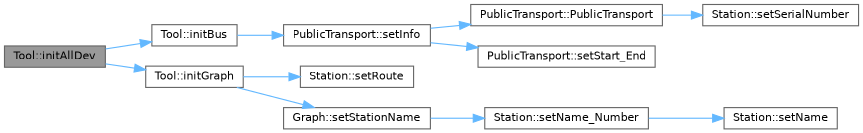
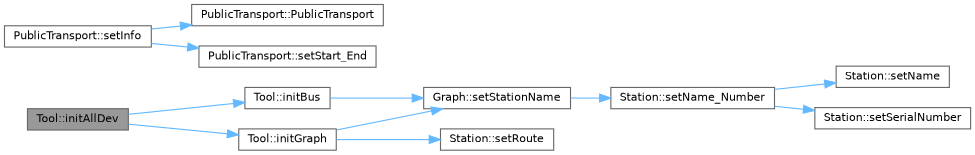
edge "PublicTransport::PublicTransport" -> "Station::setSerialNumber": now "Station::setName_Number" -> "Station::setSerialNumber"
edge "Tool::initBus" -> "PublicTransport::setInfo": now "Tool::initBus" -> "Graph::setStationName"
